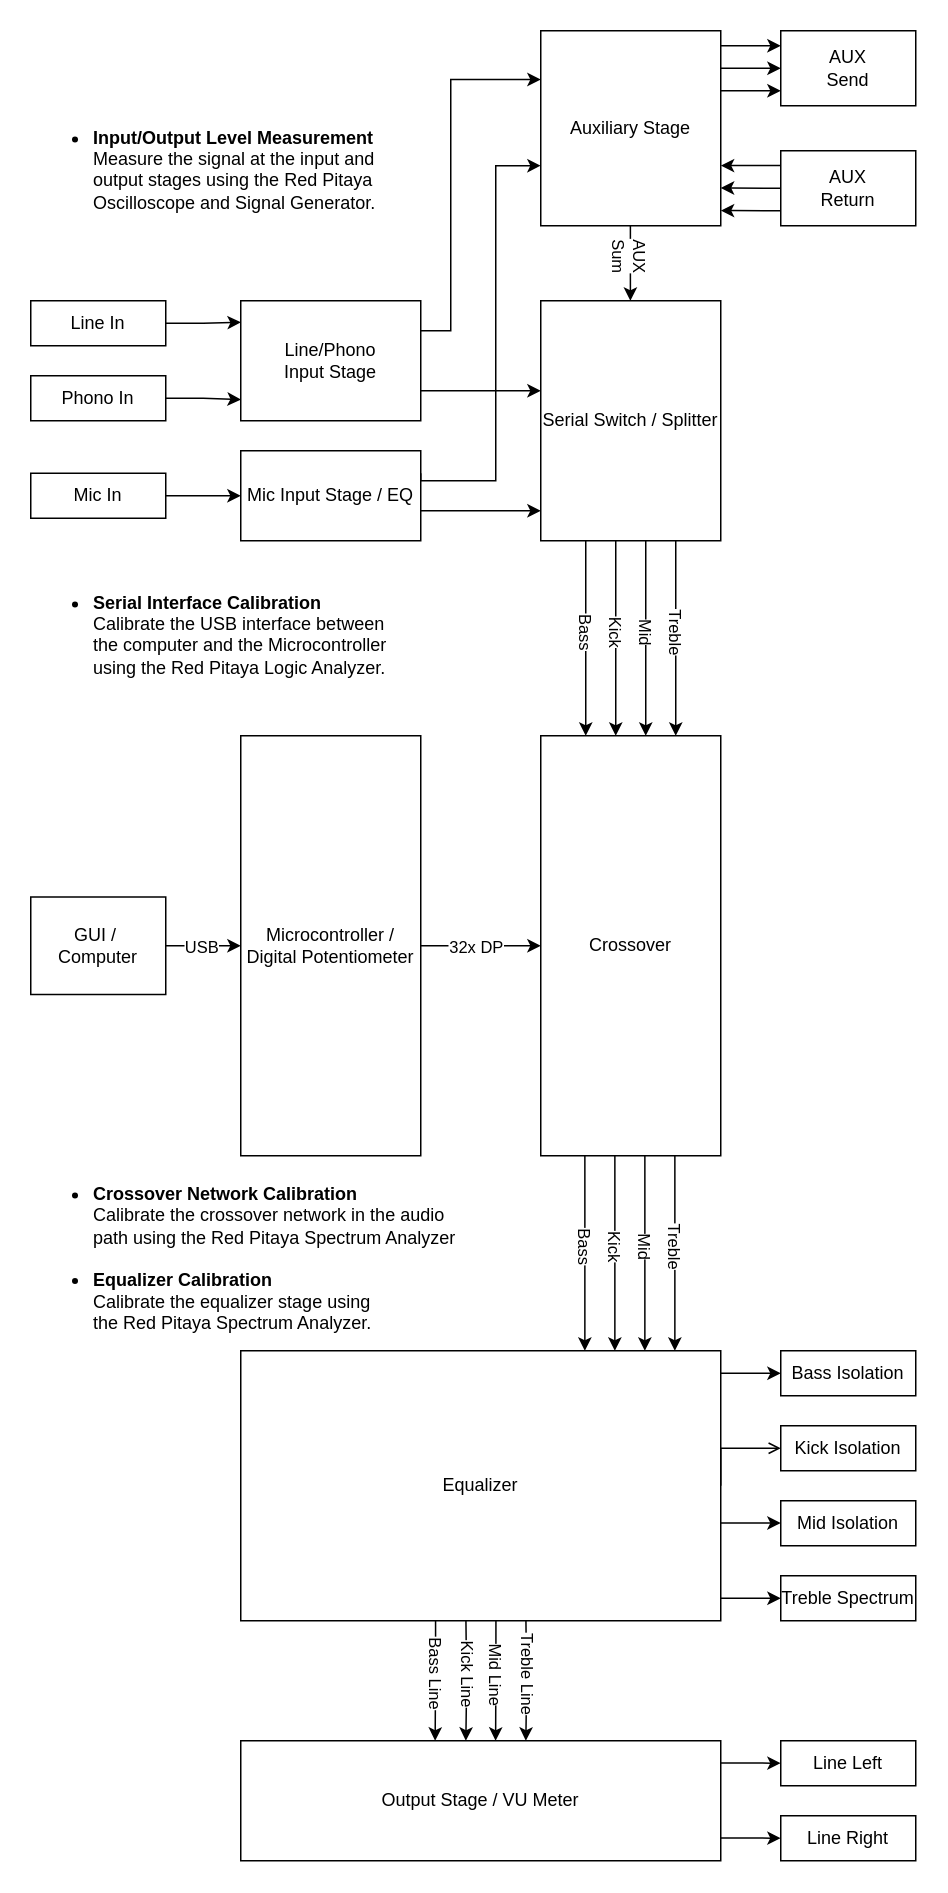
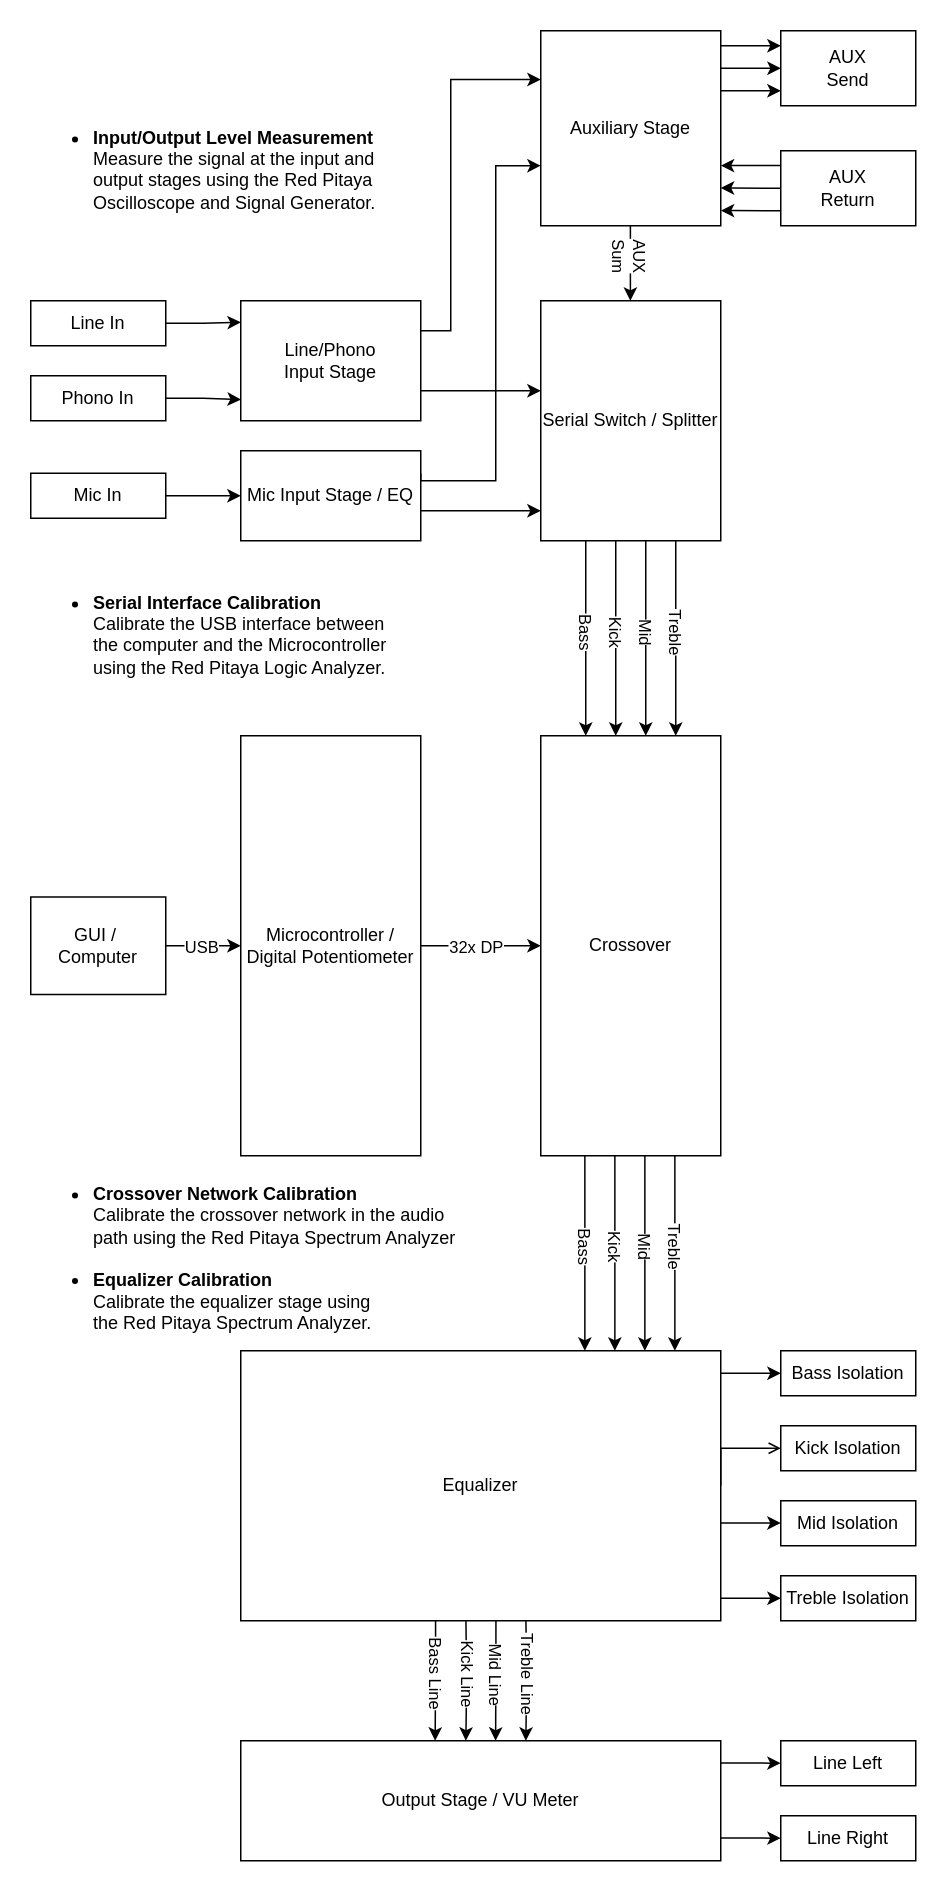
node "Treble Spectrum": label "Treble Spectrum" -> "Treble Isolation"
